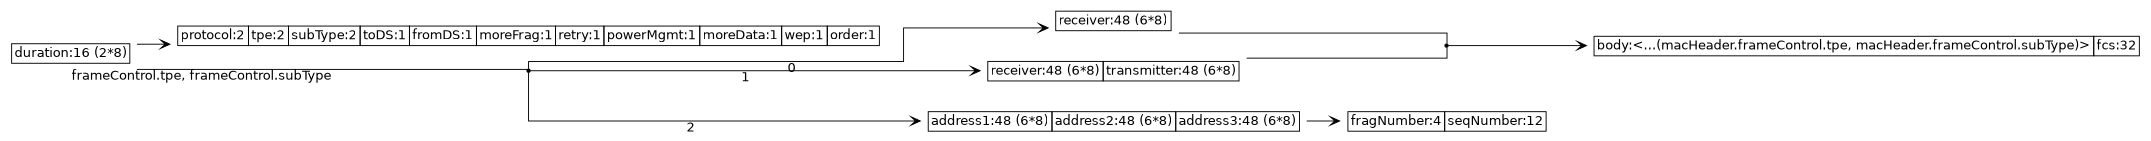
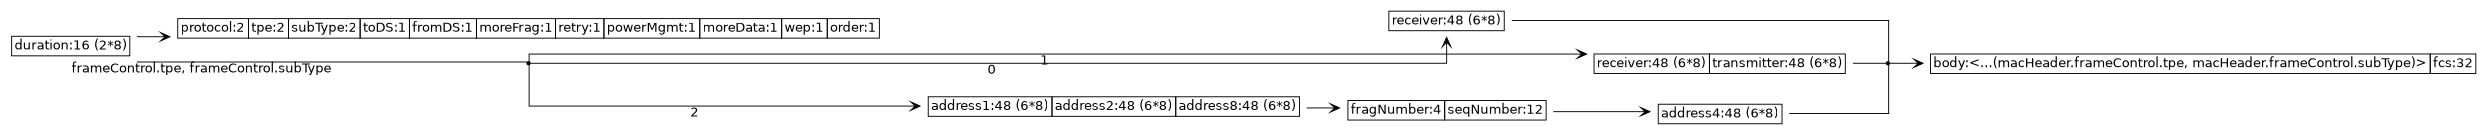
node "address4:48 (6*8)": added
node "address1:48 (6*8)": text "address3:48 (6*8)" -> "address8:48 (6*8)"
